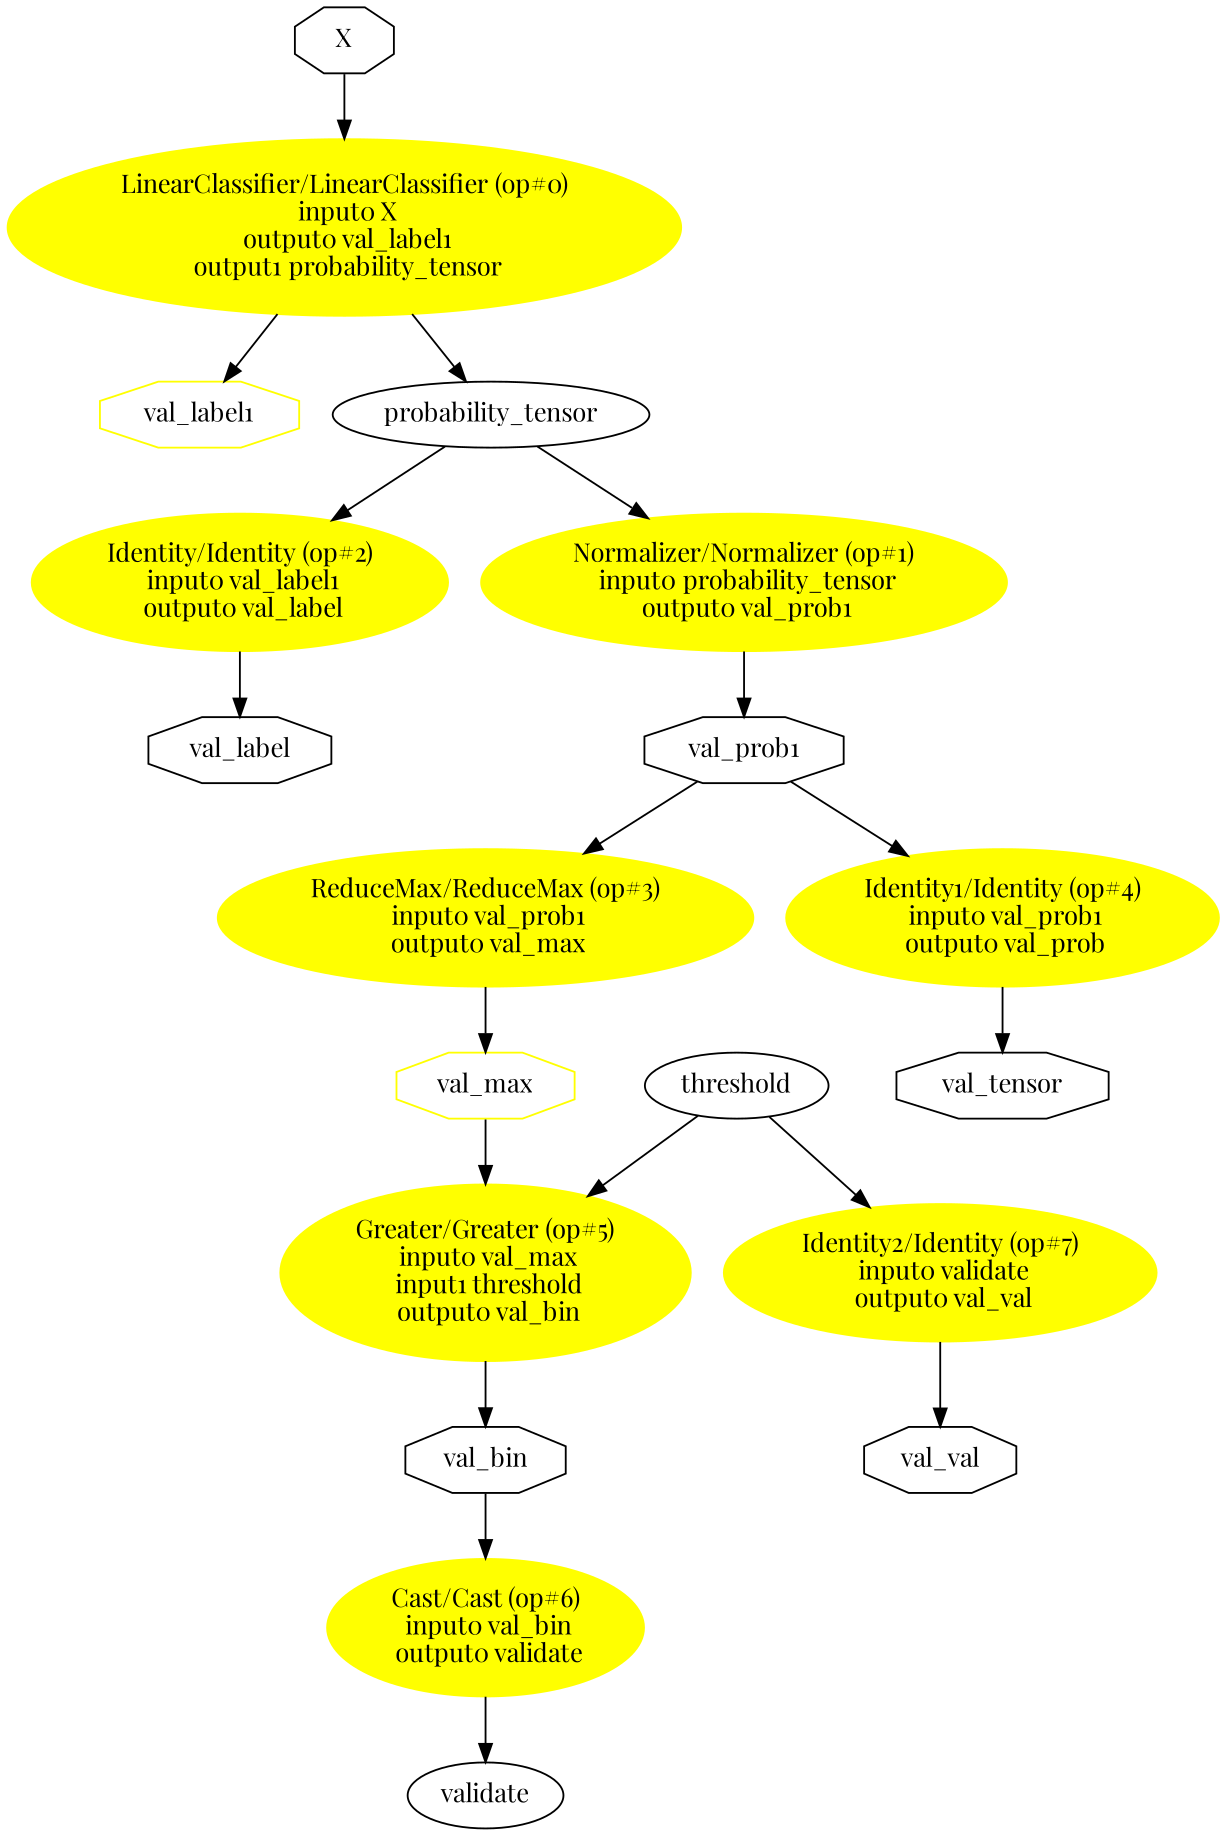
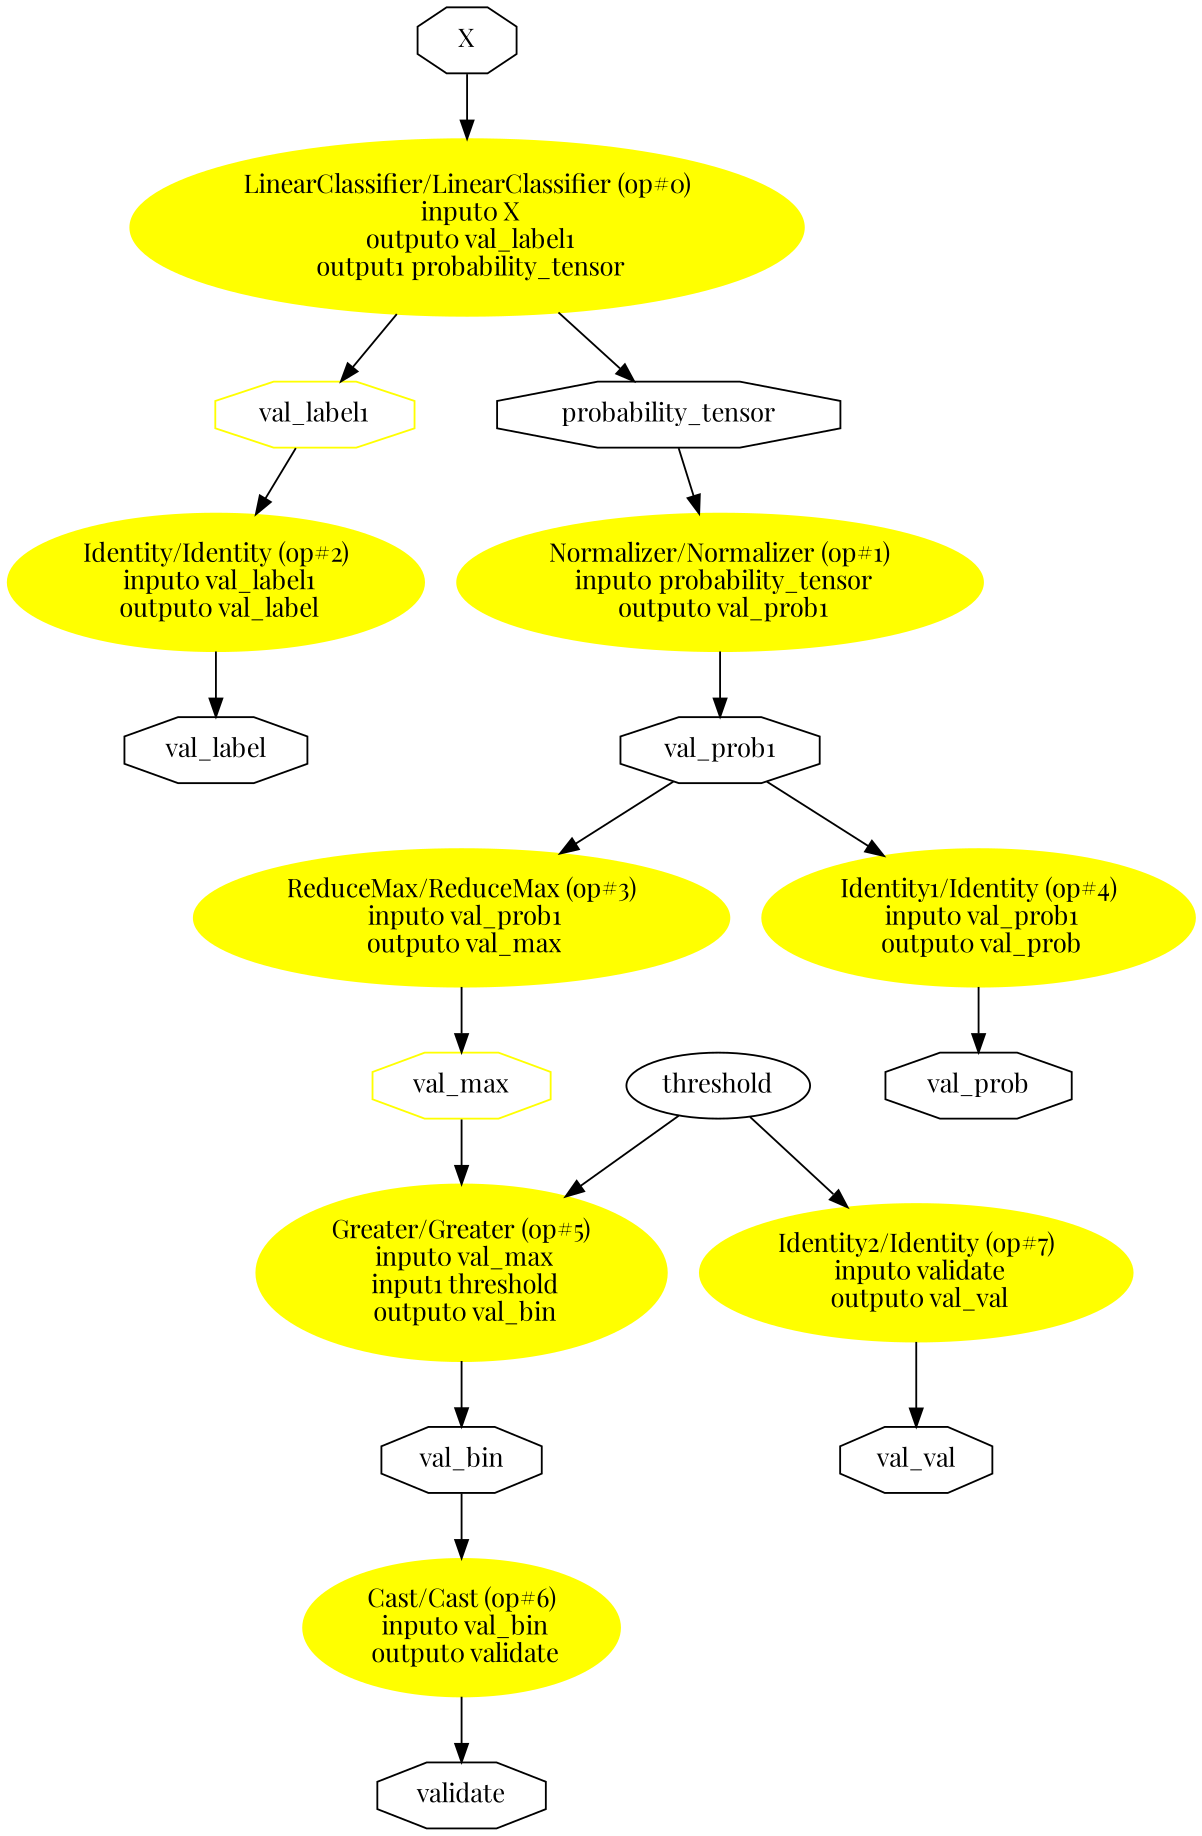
node "probability_tensor": shape ellipse -> octagon
edge "probability_tensor" -> "Identity/Identity (op#2) input0 val_label1 output0 val_label": now "val_label1" -> "Identity/Identity (op#2) input0 val_label1 output0 val_label"
node "val_tensor": label "val_tensor" -> "val_prob"
node "validate": shape ellipse -> octagon
